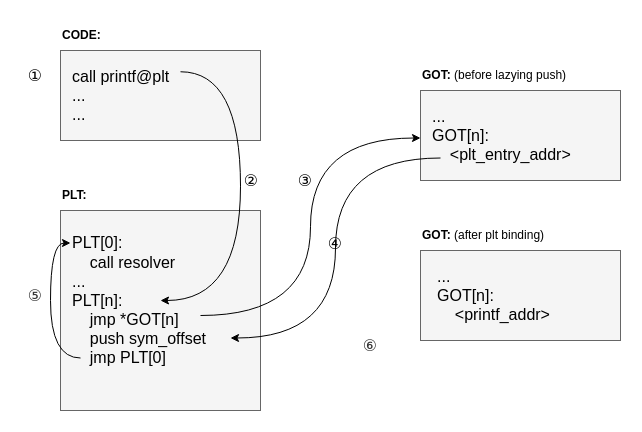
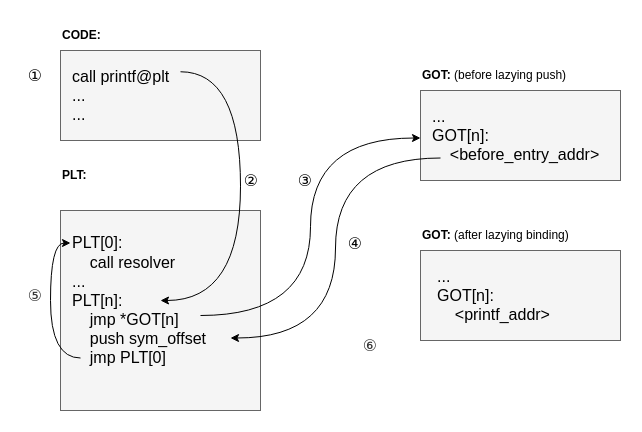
node "... GOT[n]: <plt_entry_addr>": label "... GOT[n]: <plt_entry_addr>" -> "... GOT[n]: <before_entry_addr>"
node "PLT:": moved (91, 196) -> (91, 176)
node "GOT: (after plt binding)": label "GOT: (after plt binding)" -> "GOT: (after lazying binding)"
node "④": moved (336, 243) -> (356, 243)
